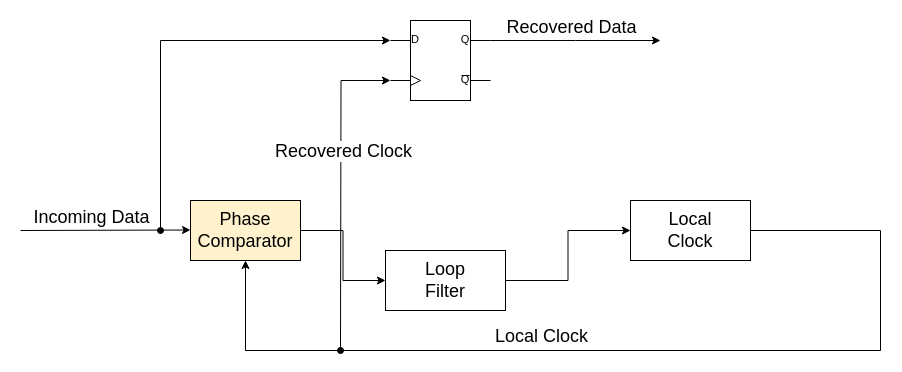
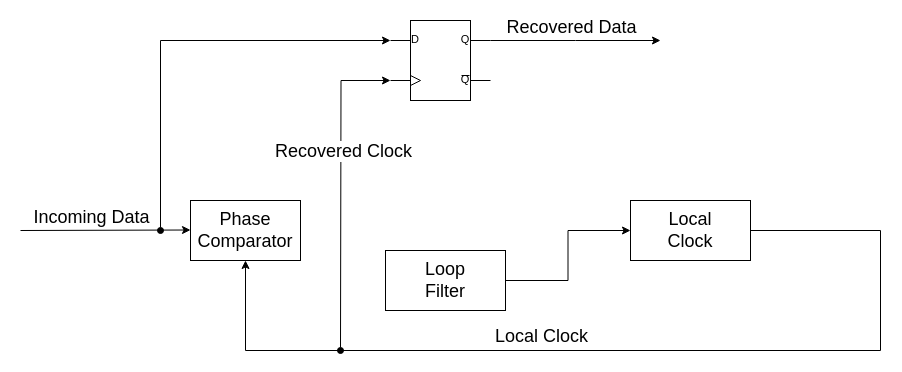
node "Phase Comparator": fillcolor #fff2cc -> #ffffff
edge "Phase Comparator" -> "Loop Filter": removed
